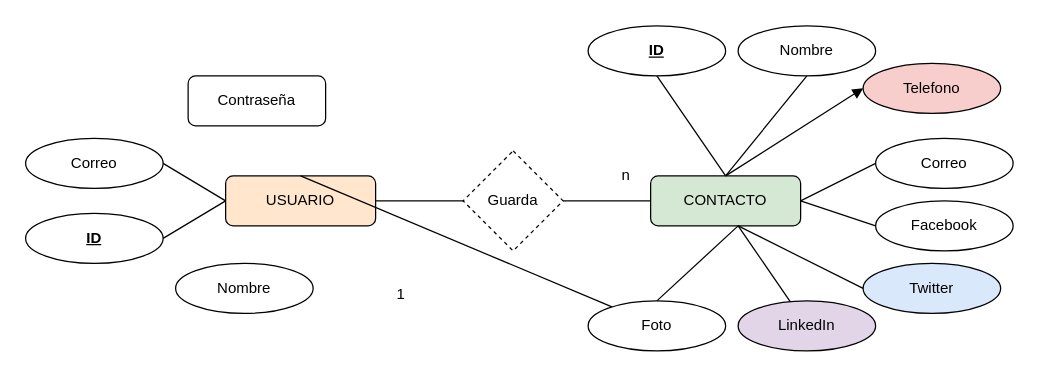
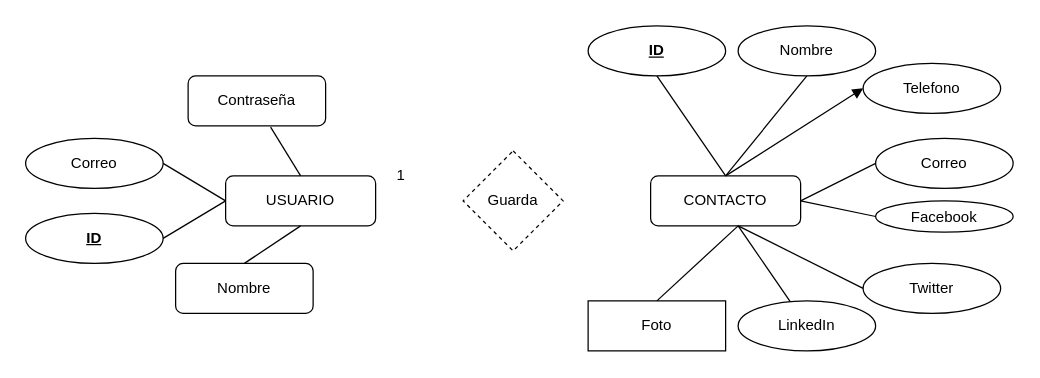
node "Telefono": fillcolor #f8cecc -> #ffffff
node "n": removed
node "USUARIO": fillcolor #ffe6cc -> #ffffff
edge "USUARIO" -- "Guarda": removed
edge "Guarda" -- "CONTACTO": removed
node "CONTACTO": fillcolor #d5e8d4 -> #ffffff
node "Facebook": size 138x50 -> 138x31
edge "USUARIO" -- "Foto": now "USUARIO" -- "Contraseña"
edge "USUARIO" -- "Nombre": added
node "Nombre": shape ellipse -> rounded rectangle
node "Twitter": fillcolor #dae8fc -> #ffffff
node "1": moved (401, 294) -> (401, 176)
node "Foto": shape ellipse -> rectangle
node "LinkedIn": fillcolor #e1d5e7 -> #ffffff
